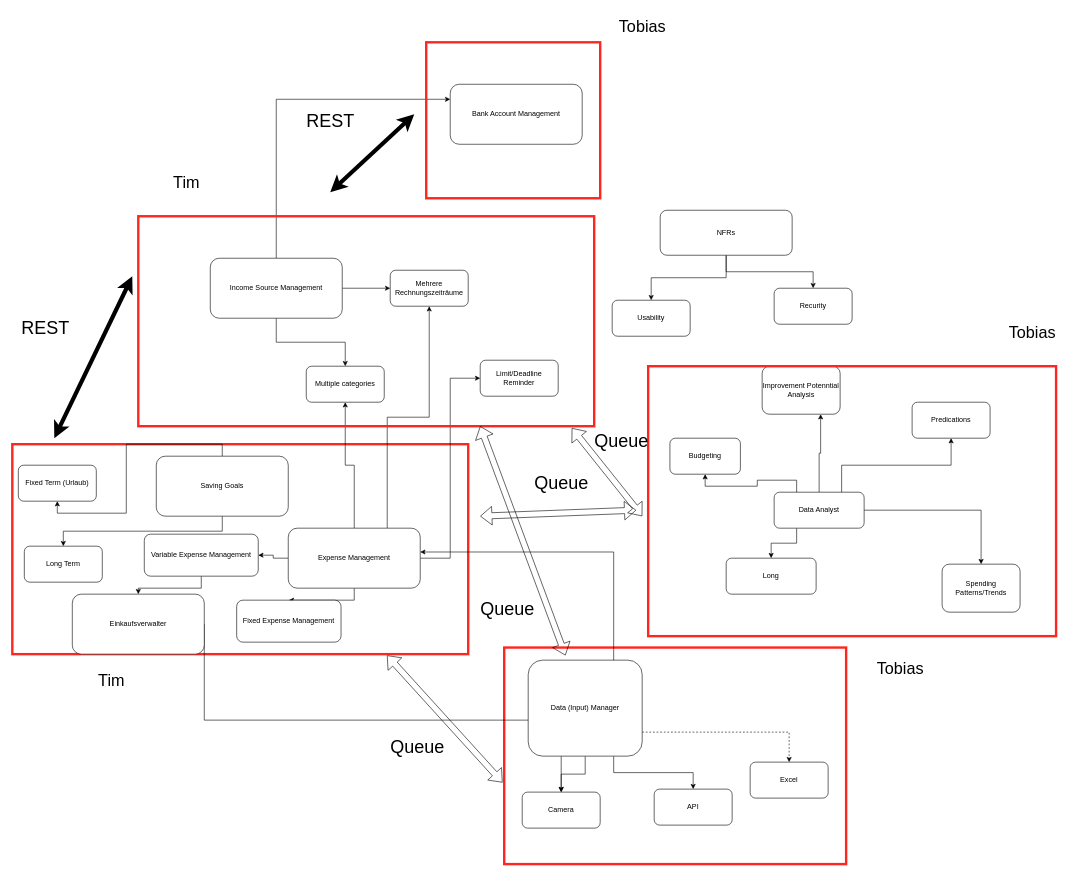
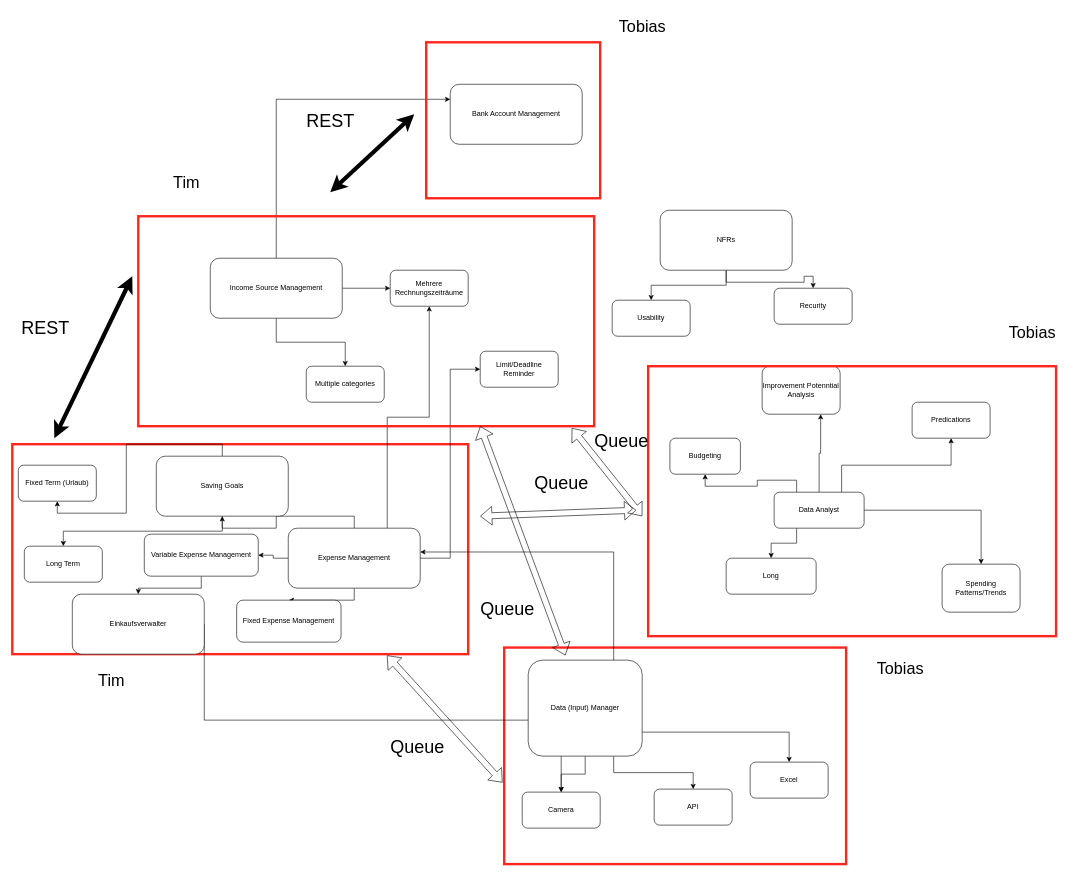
node "NFRs": size 132x45 -> 132x60
node "Limit/Deadline Reminder": moved (519, 378) -> (519, 369)
edge "Expense Management" -> "Multiple categories": now "Expense Management" -> "Saving Goals"
edge "Data (Input) Manager" -> "Excel": style dashed -> solid
